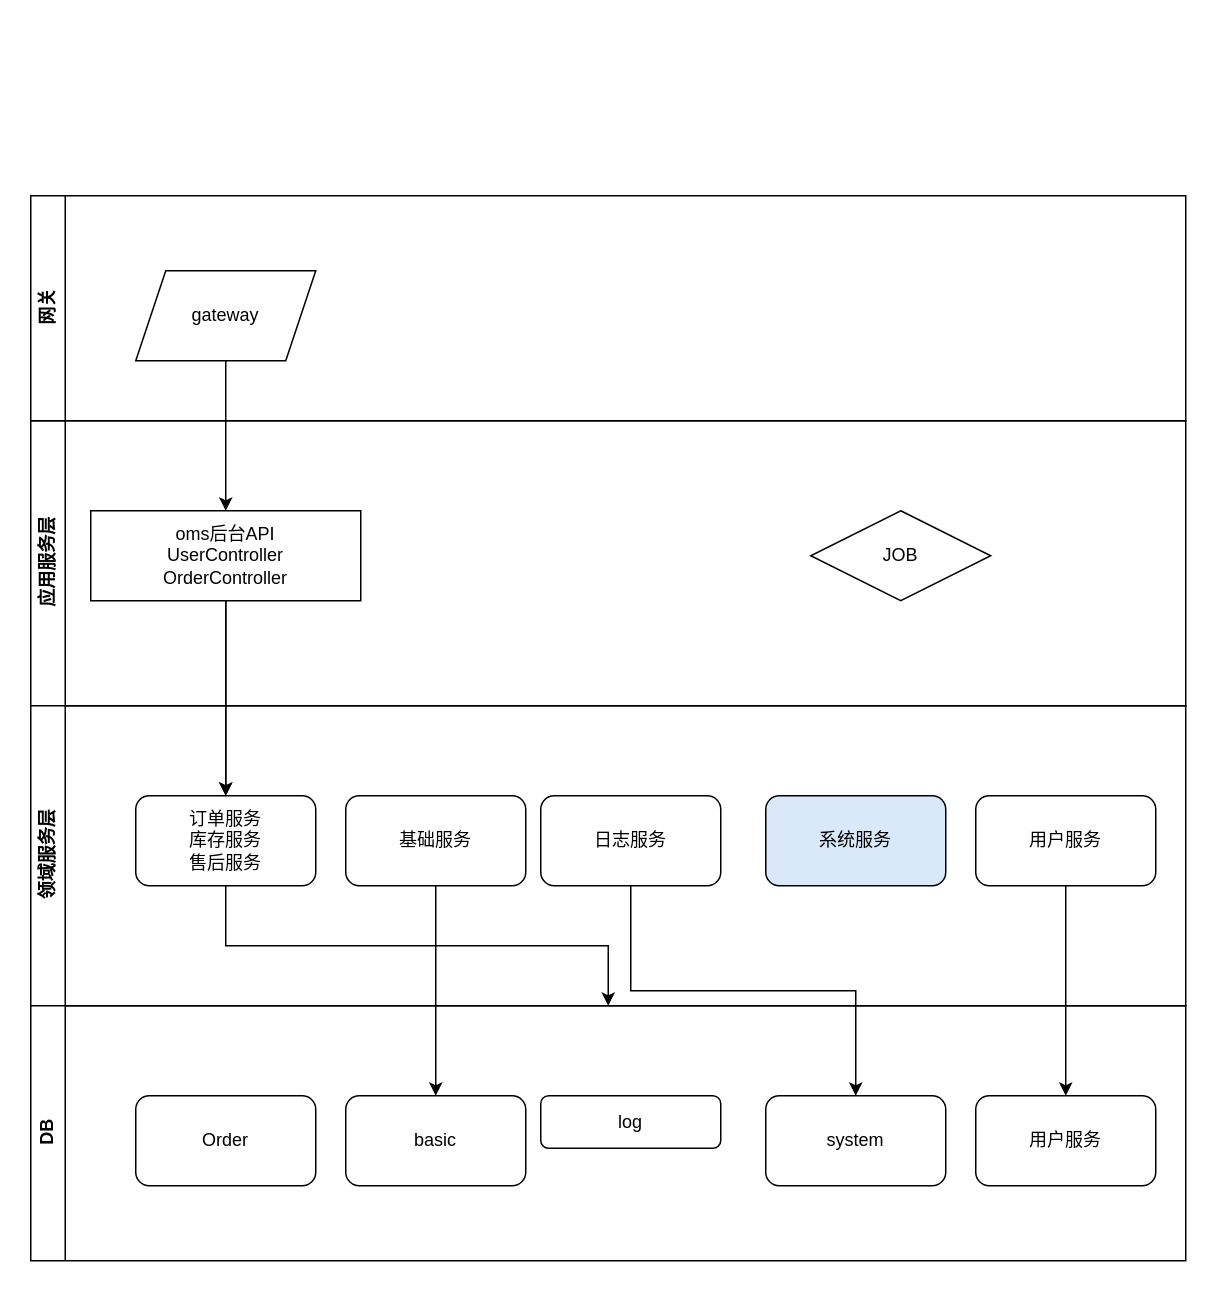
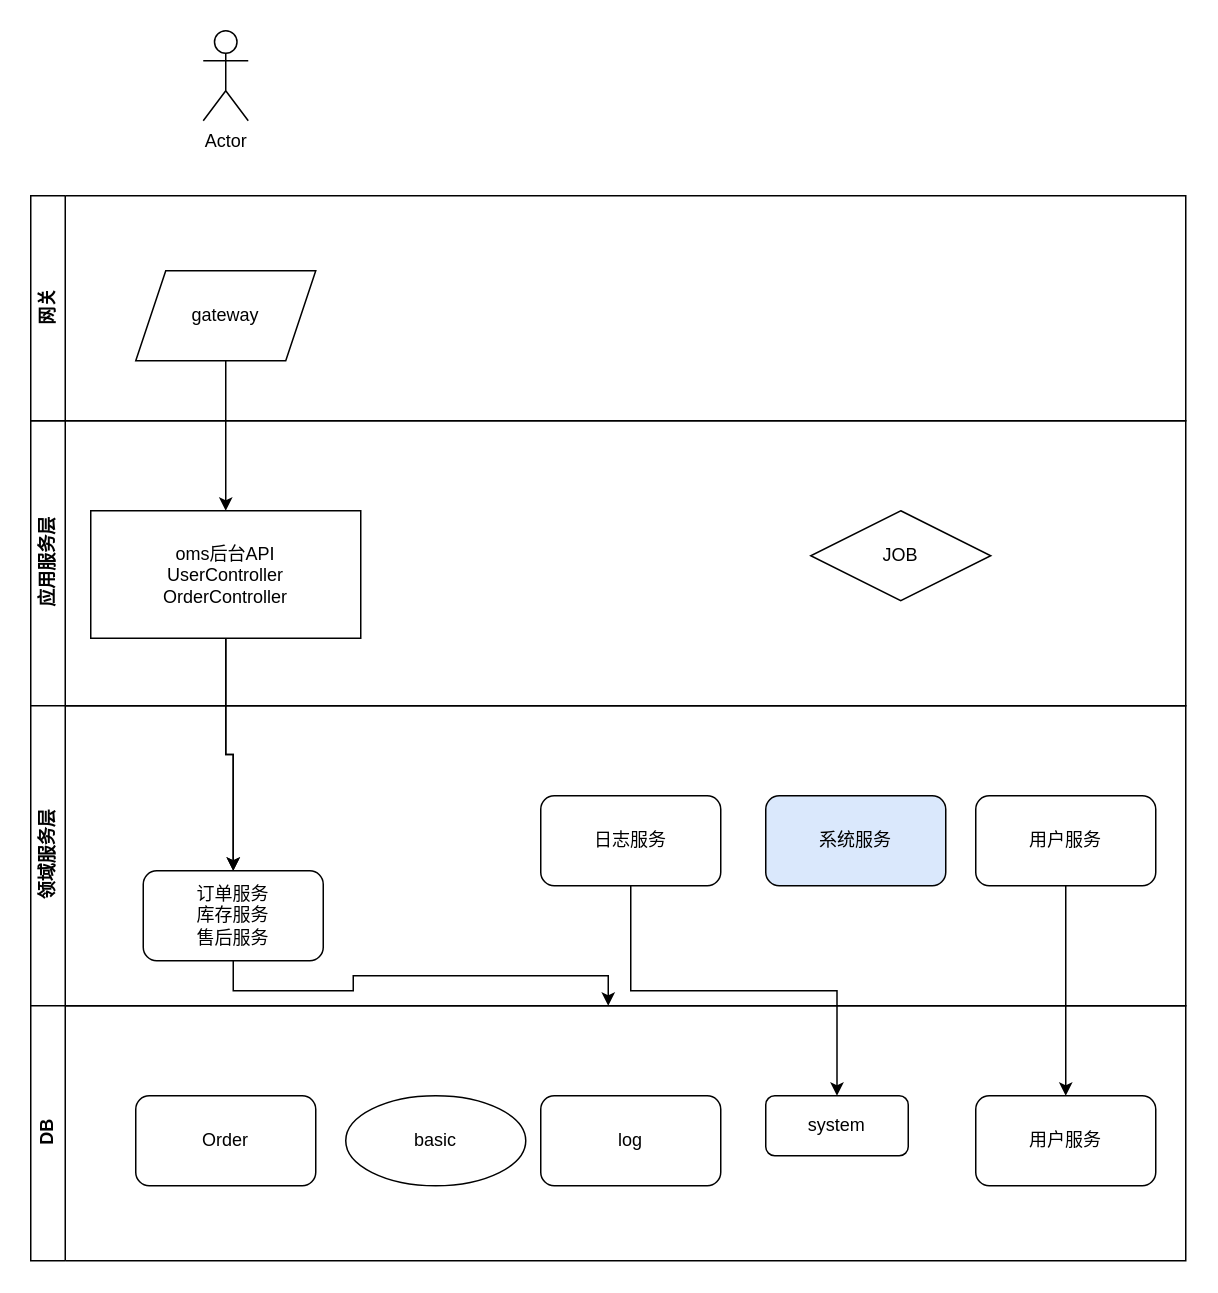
node "Actor": added
node "oms后台API UserController OrderController": size 270x90 -> 270x128
node "订单服务 库存服务 售后服务": moved (226, 841) -> (233, 916)
node "基础服务": removed
edge "基础服务" -> "basic": removed
node "log": size 180x53 -> 180x90
node "basic": shape rounded rectangle -> ellipse
node "system": size 180x90 -> 143x60
